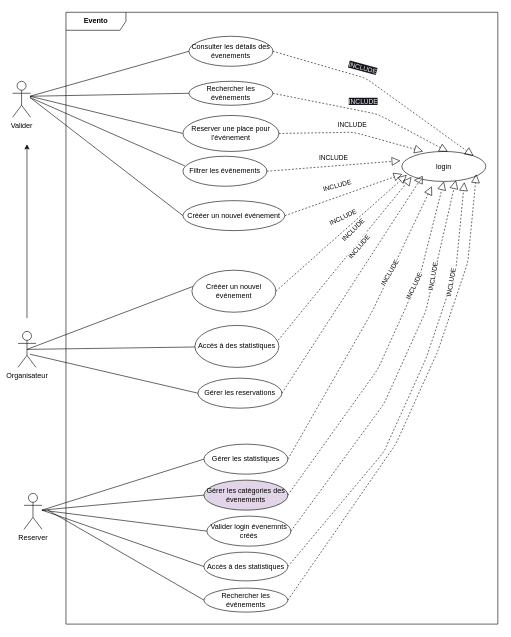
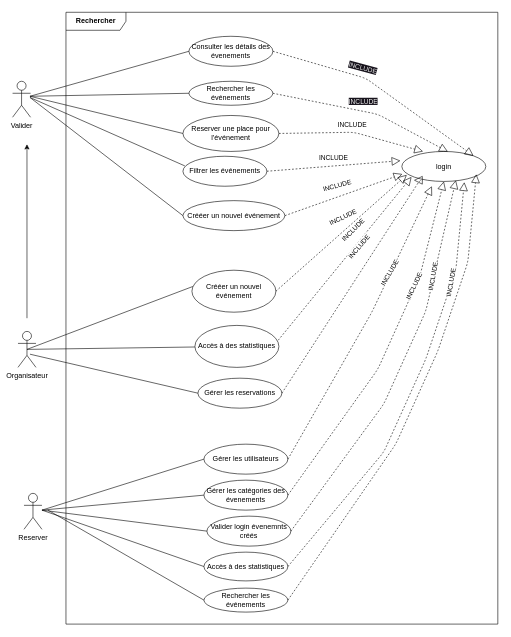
node "Evento": label "Evento" -> "Rechercher"
node "Gérer les statistiques": label "Gérer les statistiques" -> "Gérer les utilisateurs"
node "Gérer les catégories des évenements": fillcolor #e1d5e7 -> #ffffff
